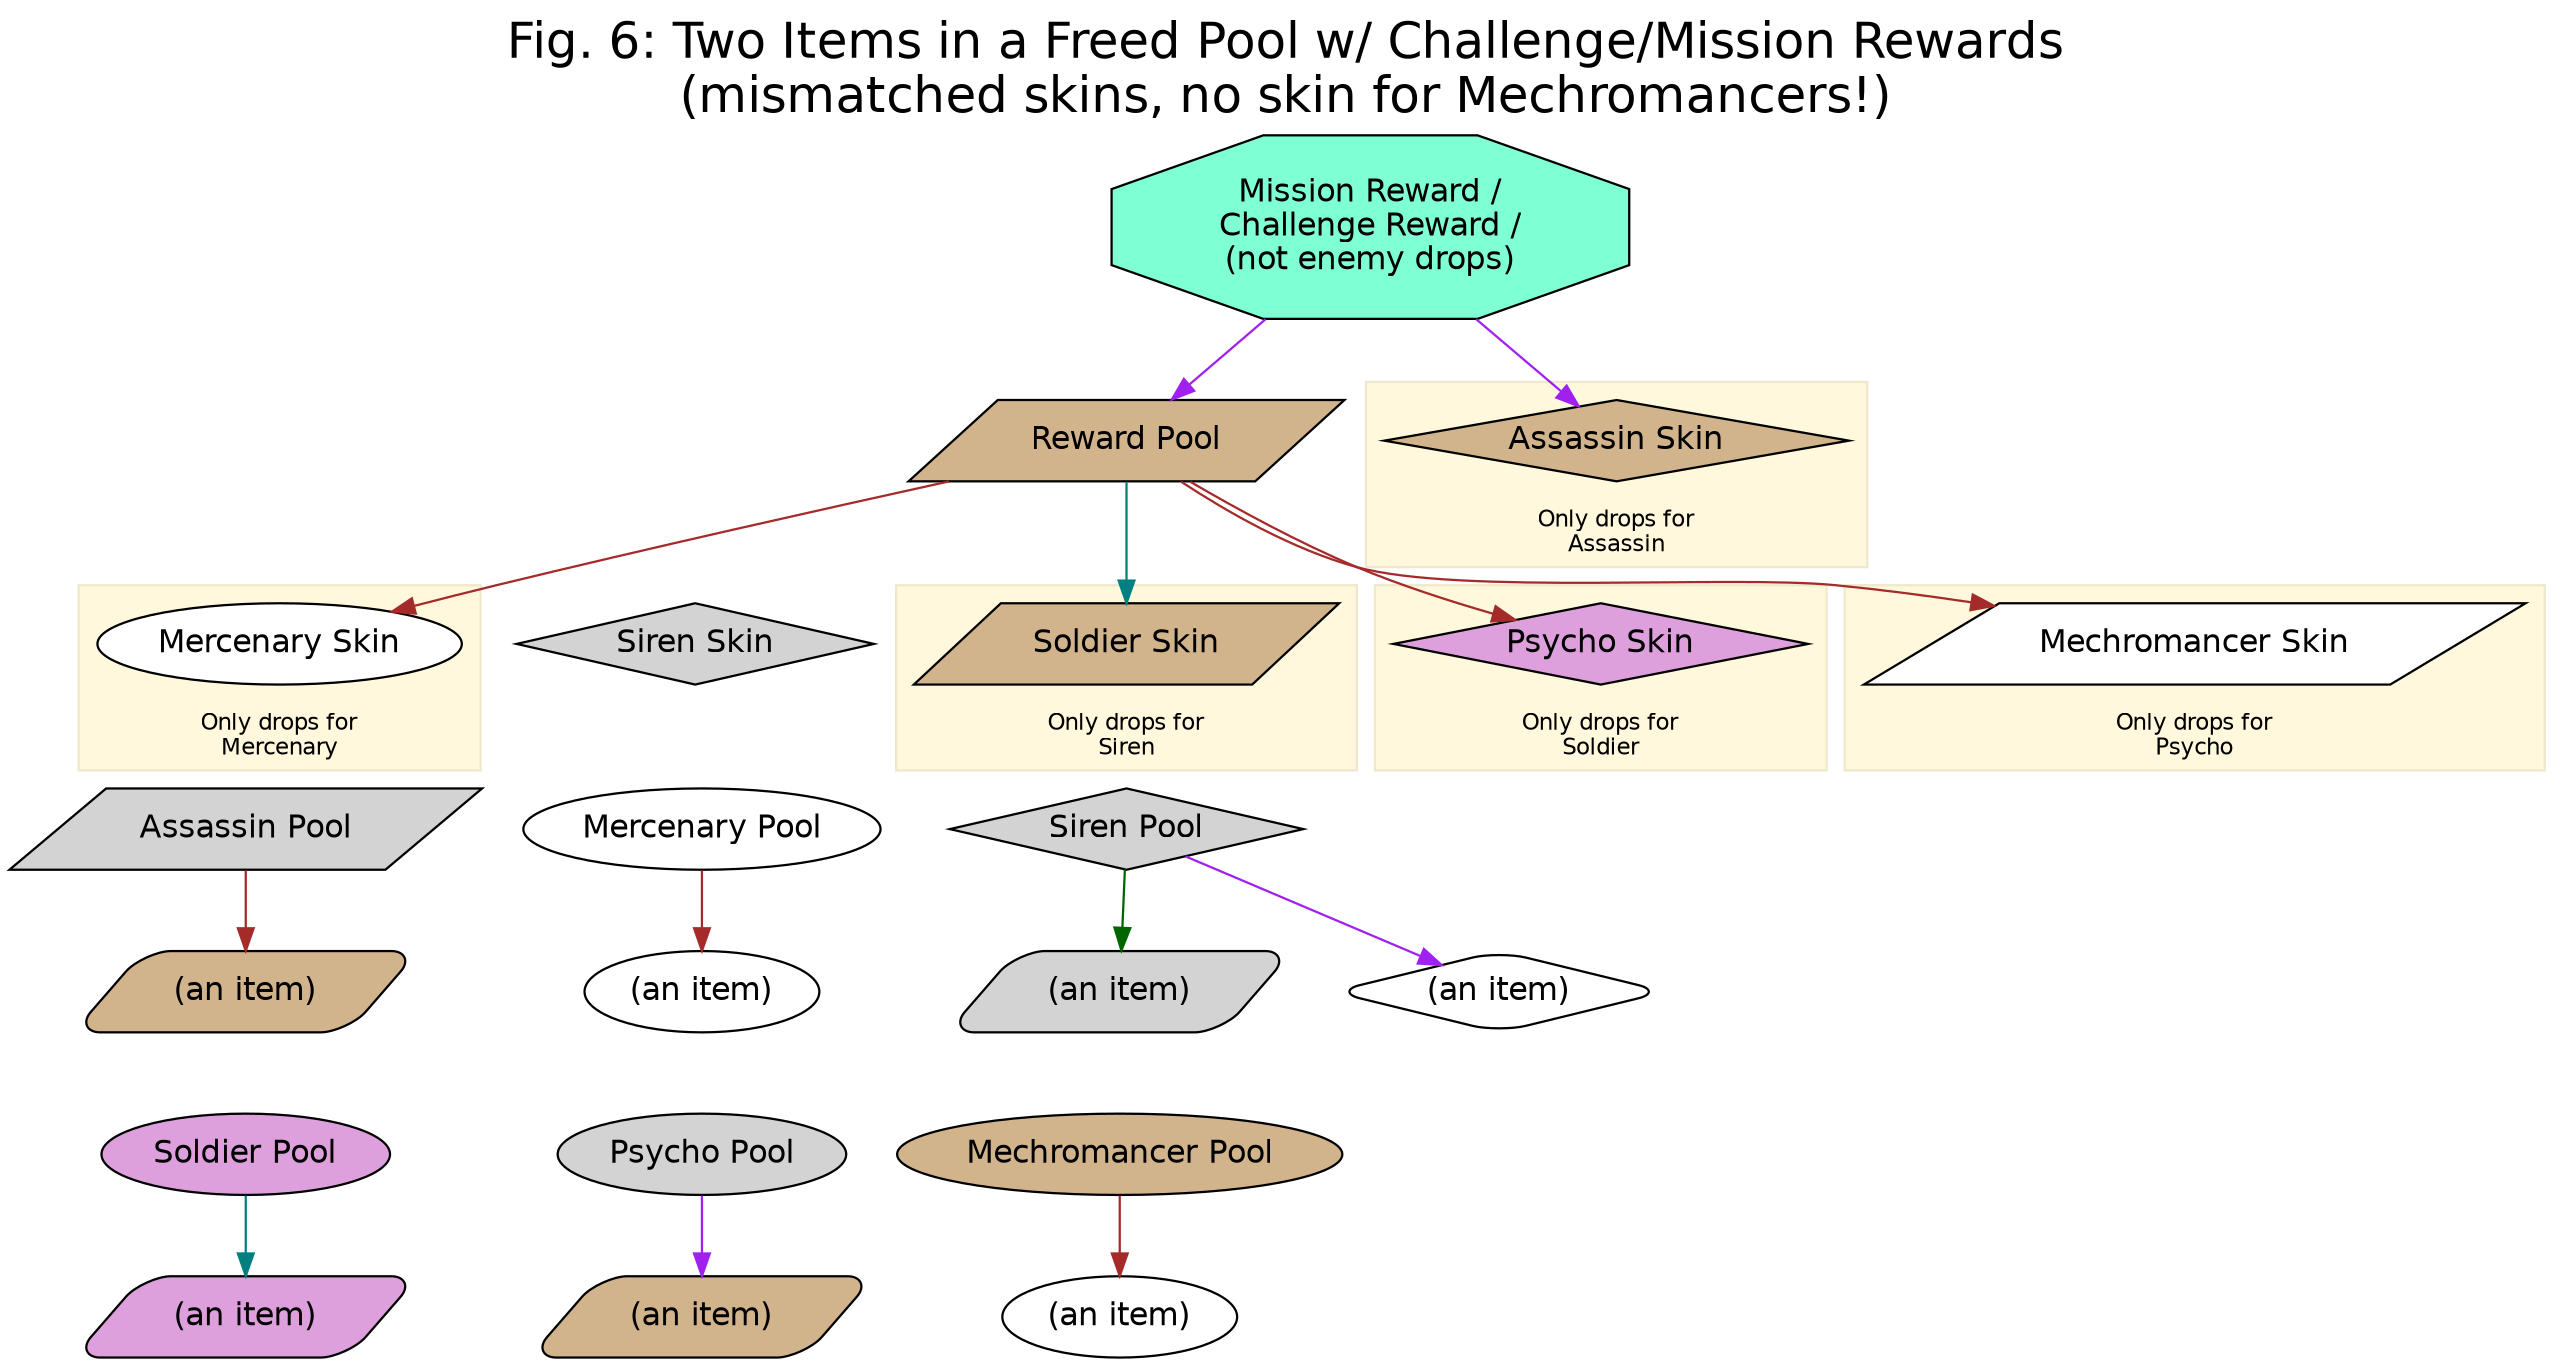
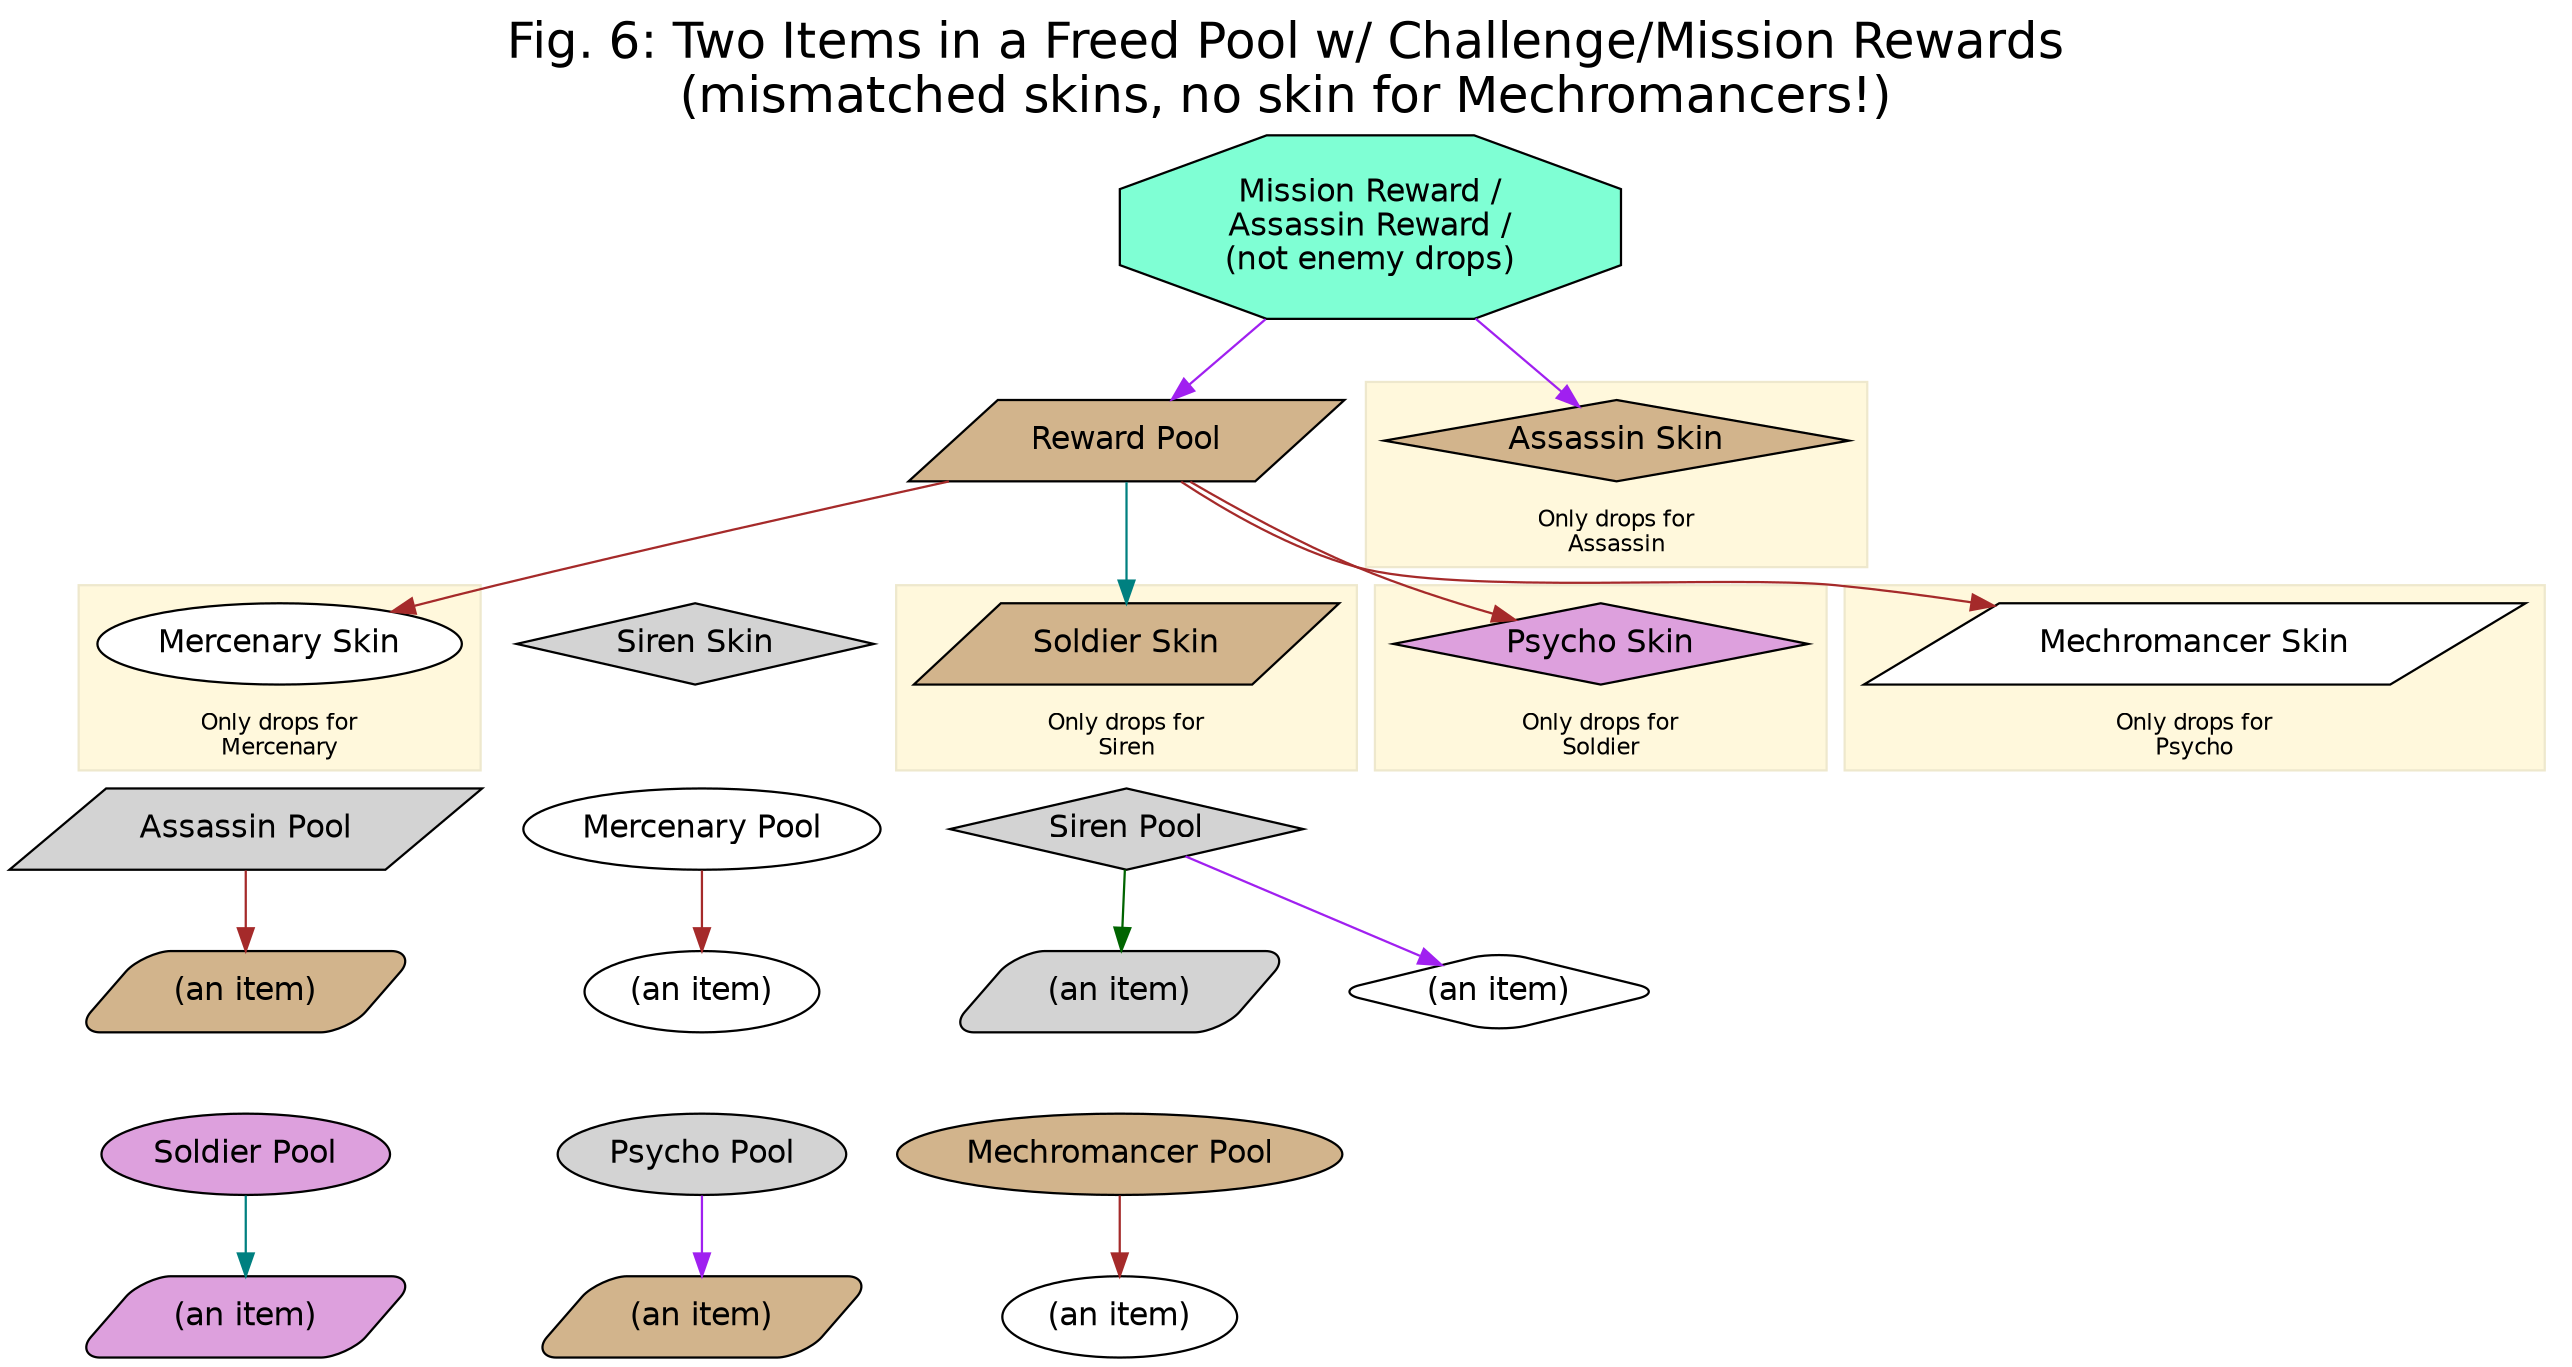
node "Mission Reward /": text "Challenge Reward /" -> "Assassin Reward /"
